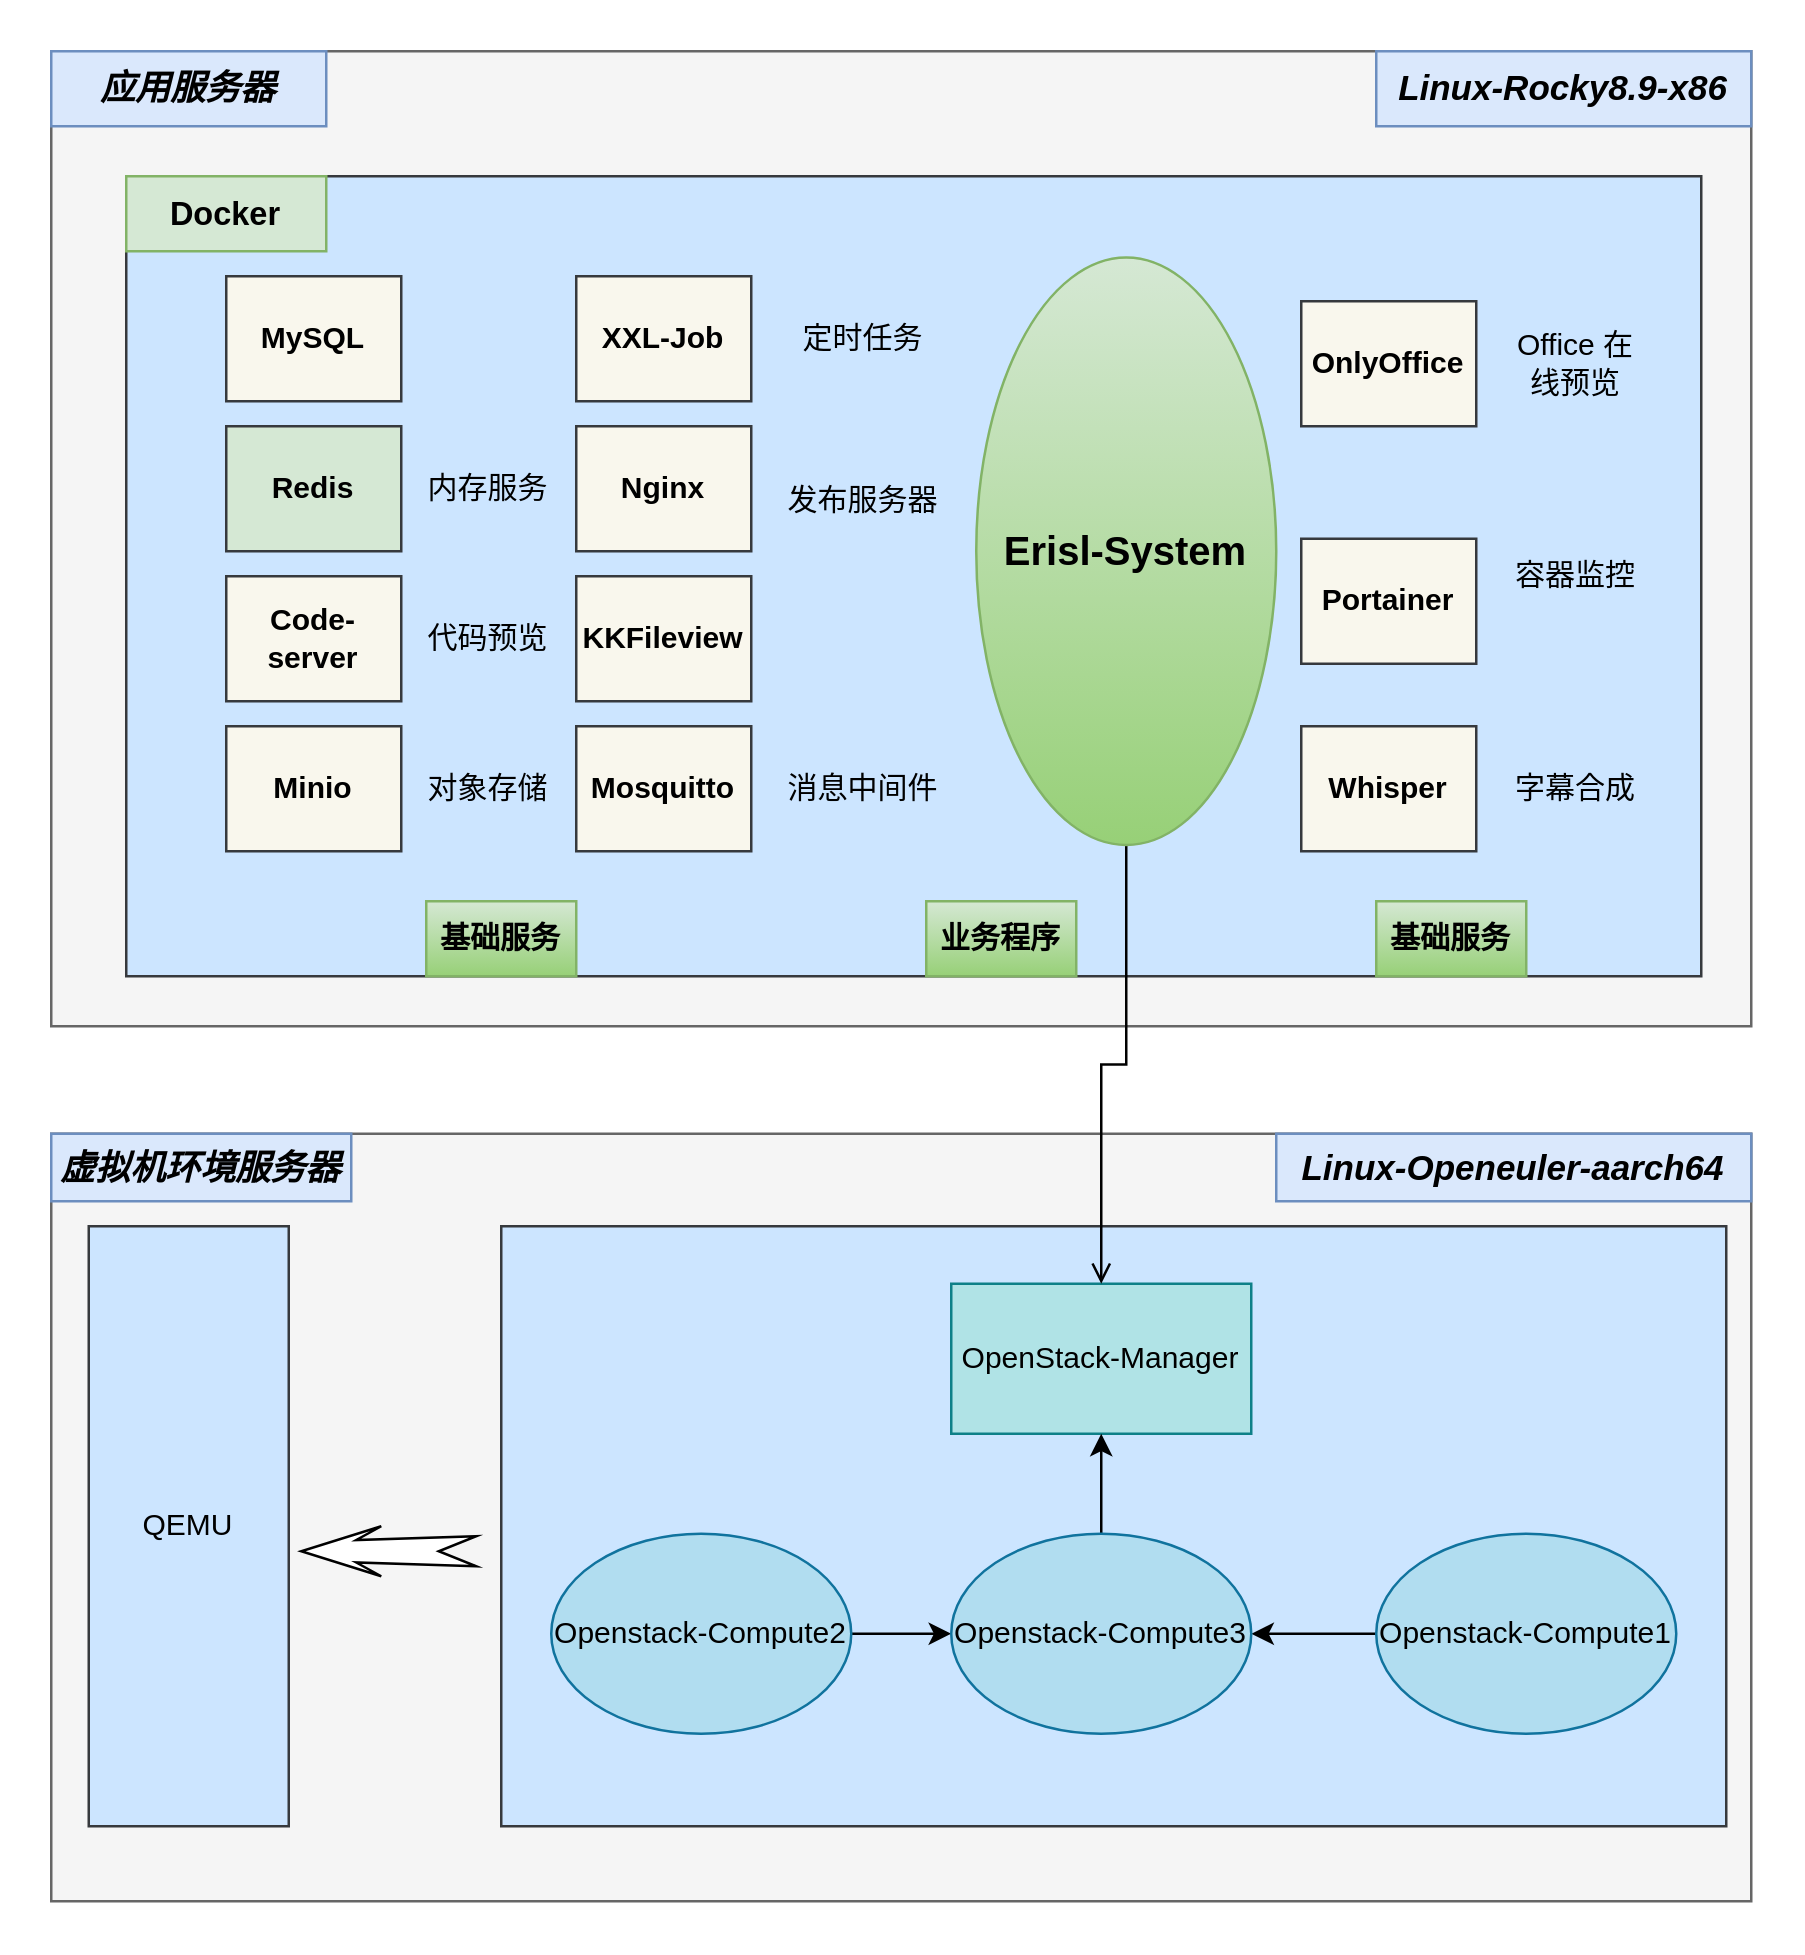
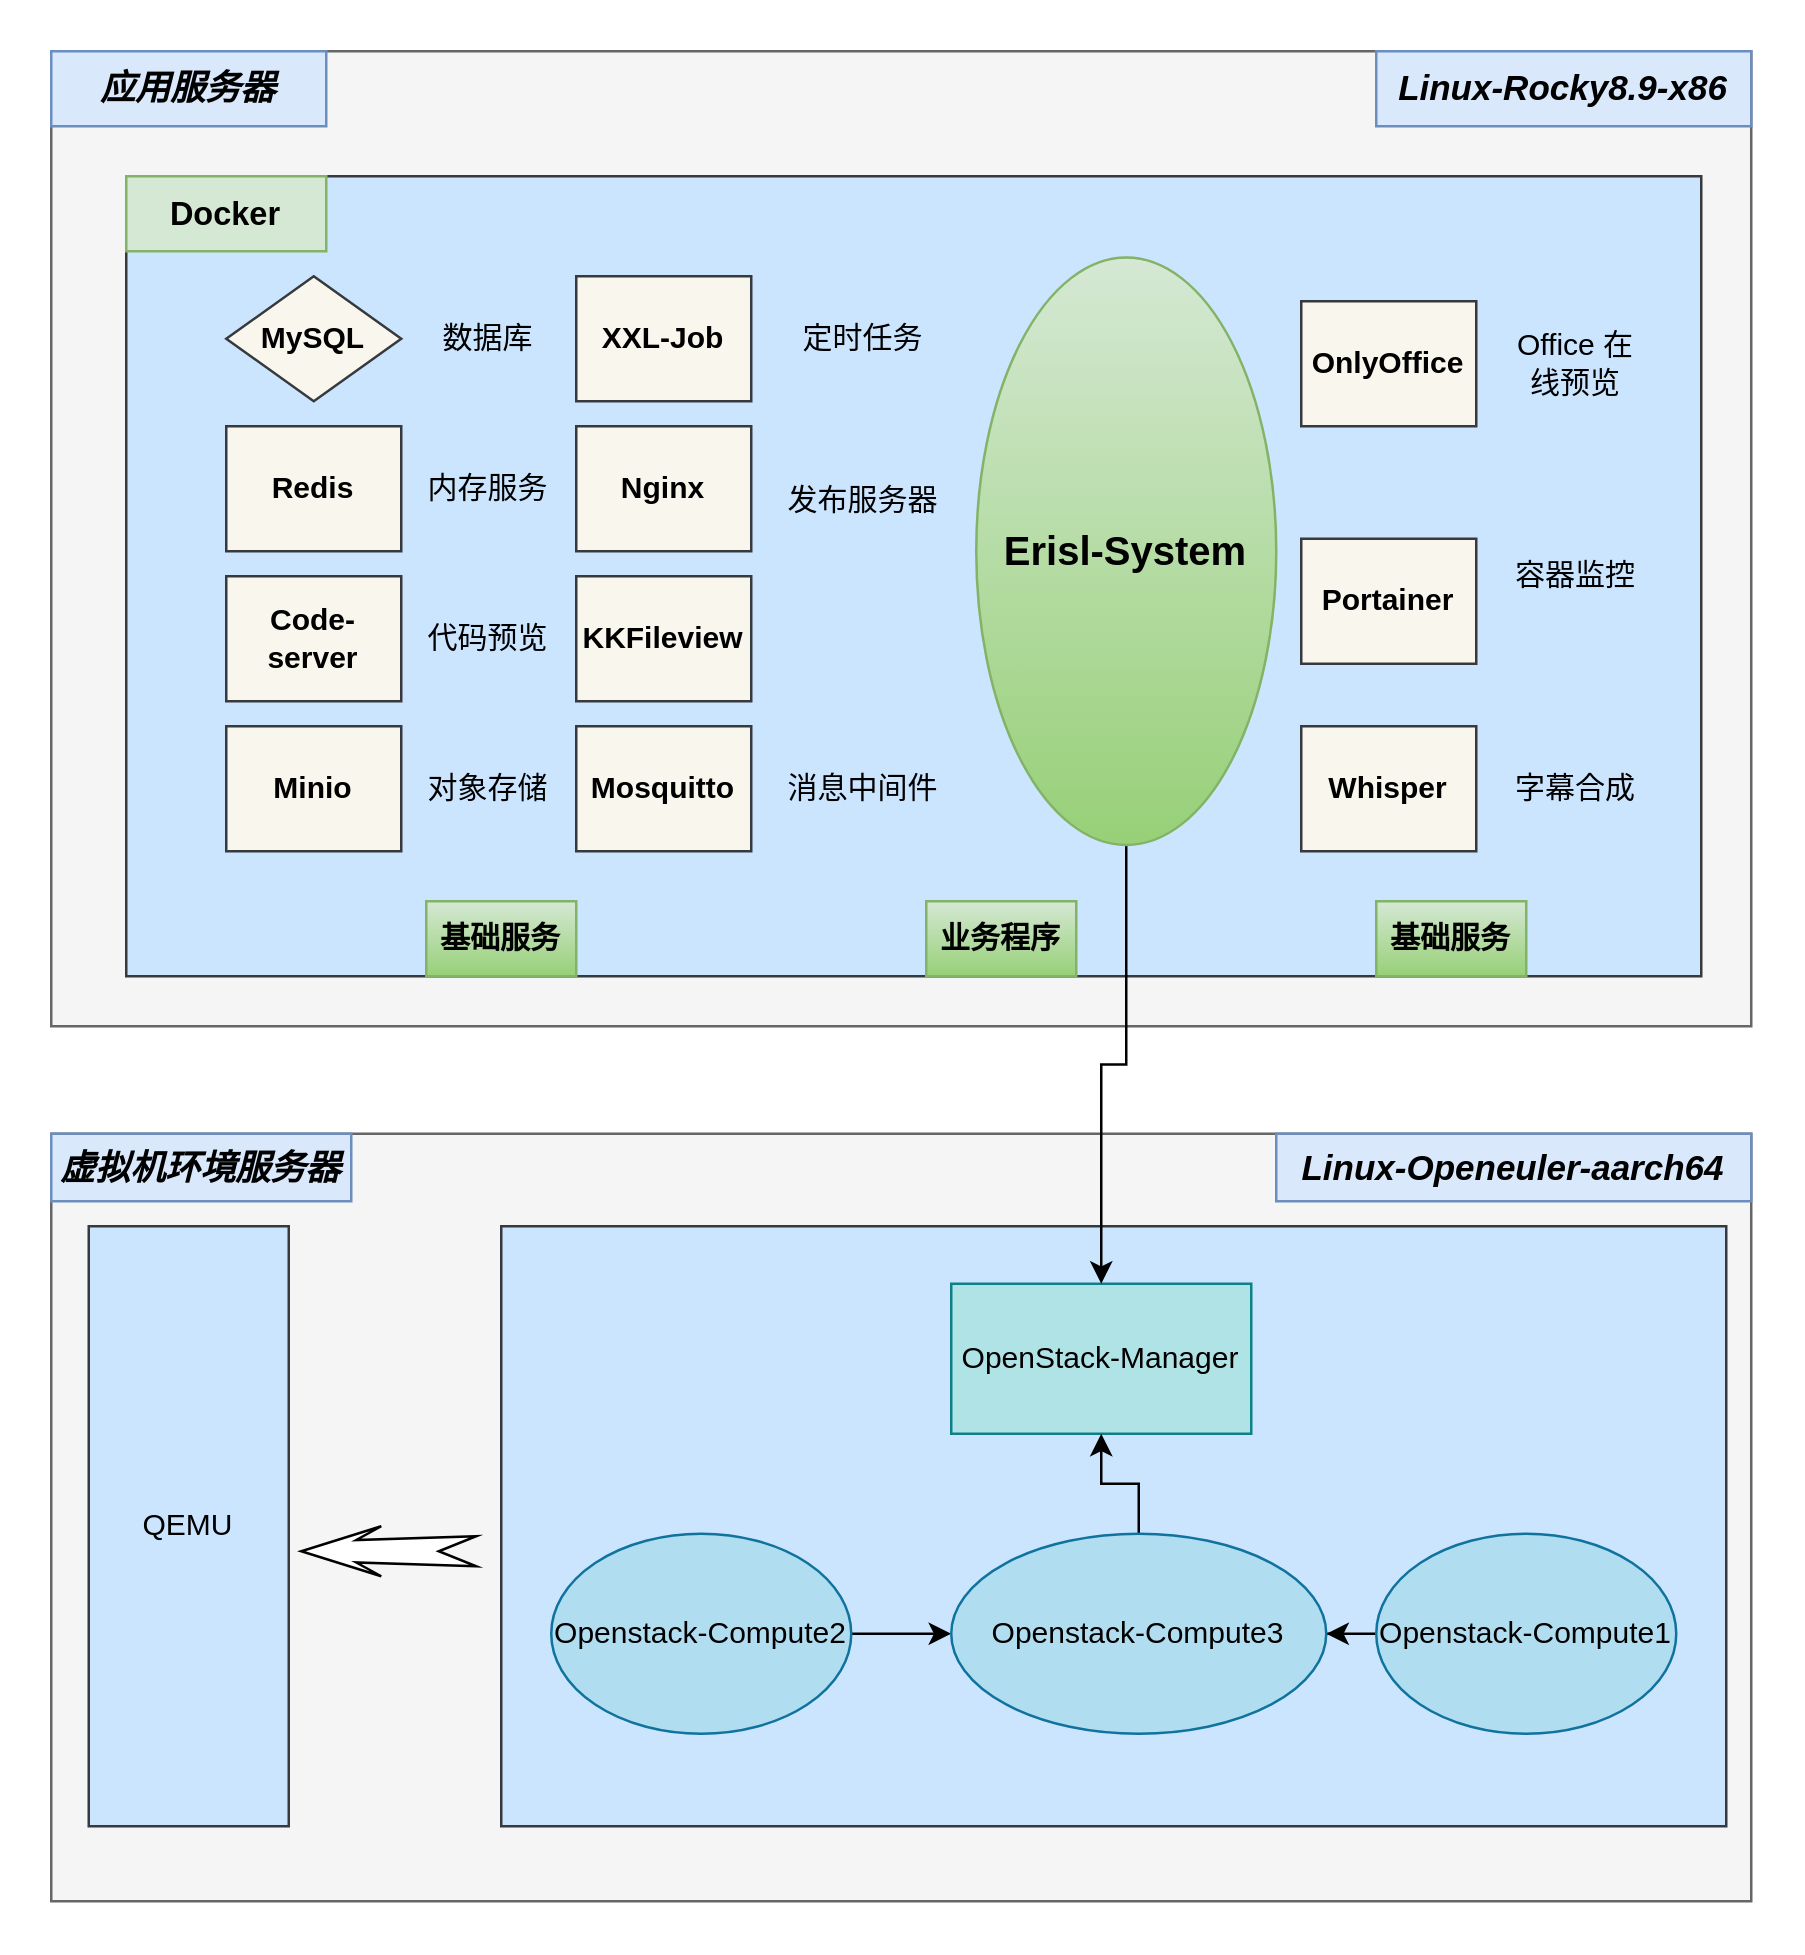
node "MySQL": shape rectangle -> diamond
node "数据库": added
node "Redis": fillcolor #d5e8d4 -> #f9f7ed
edge "Erisl-System" -> "OpenStack-Manager": arrowhead open -> classic
node "Openstack-Compute3": size 300x200 -> 375x200
